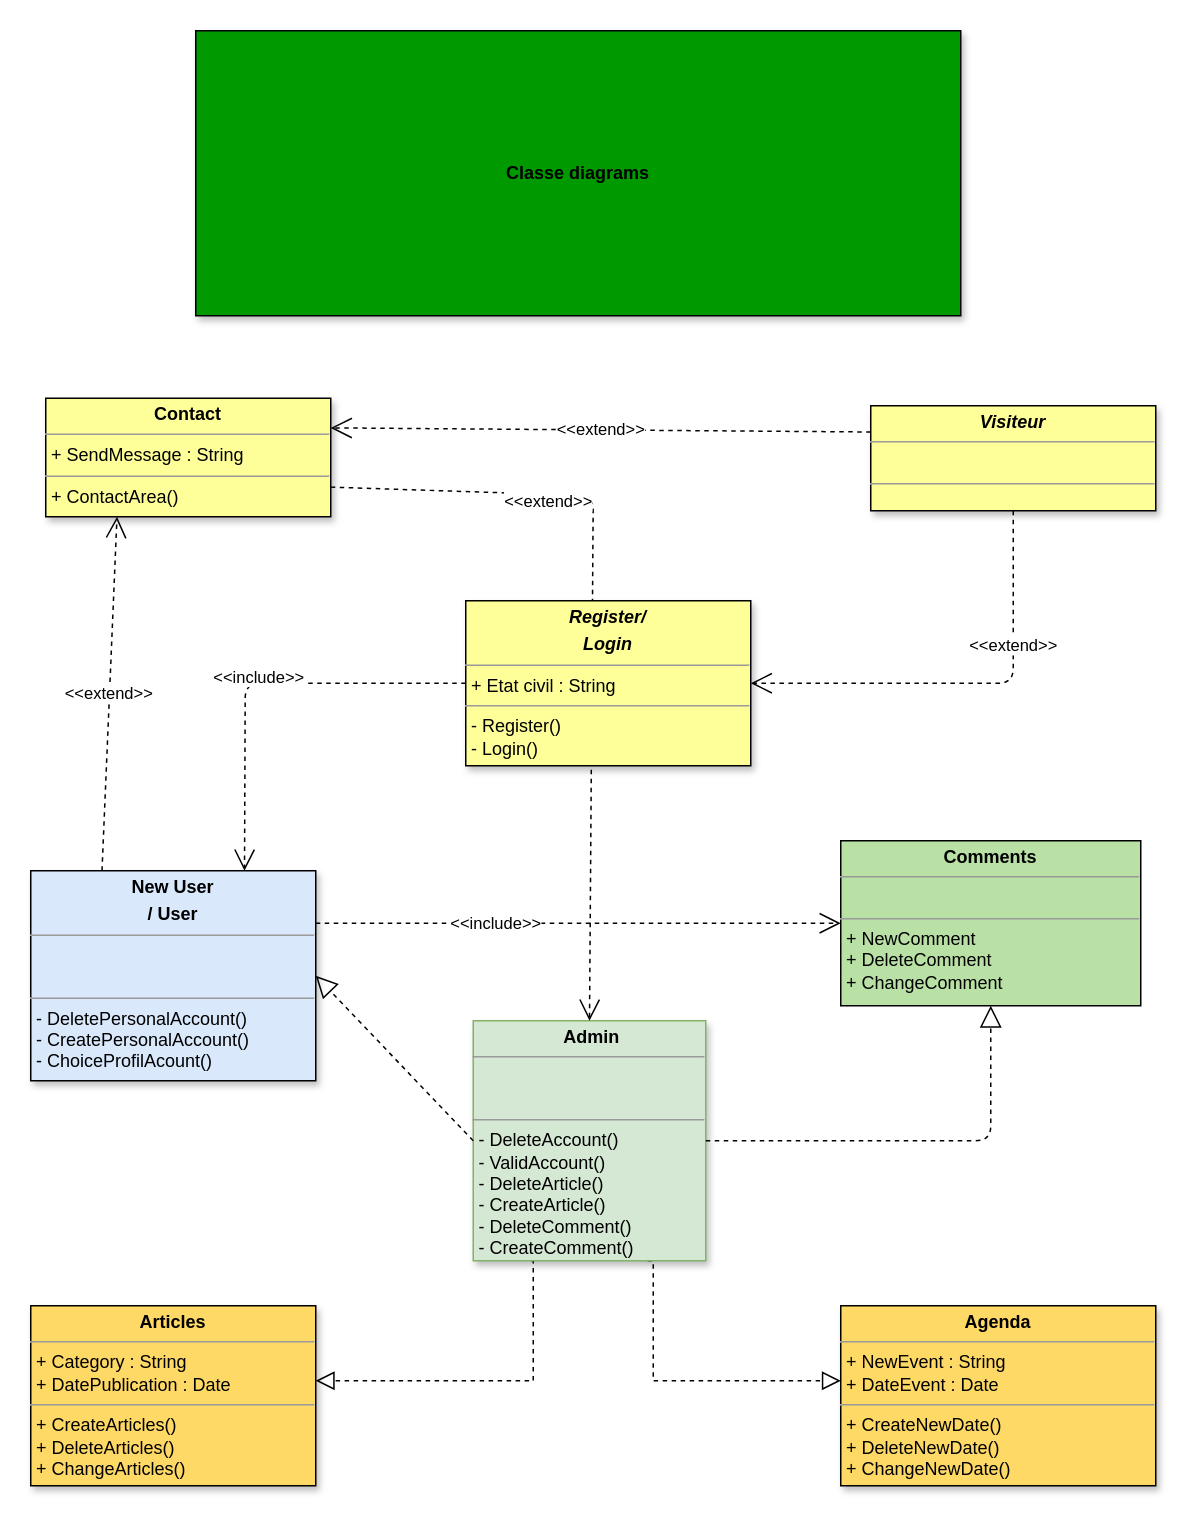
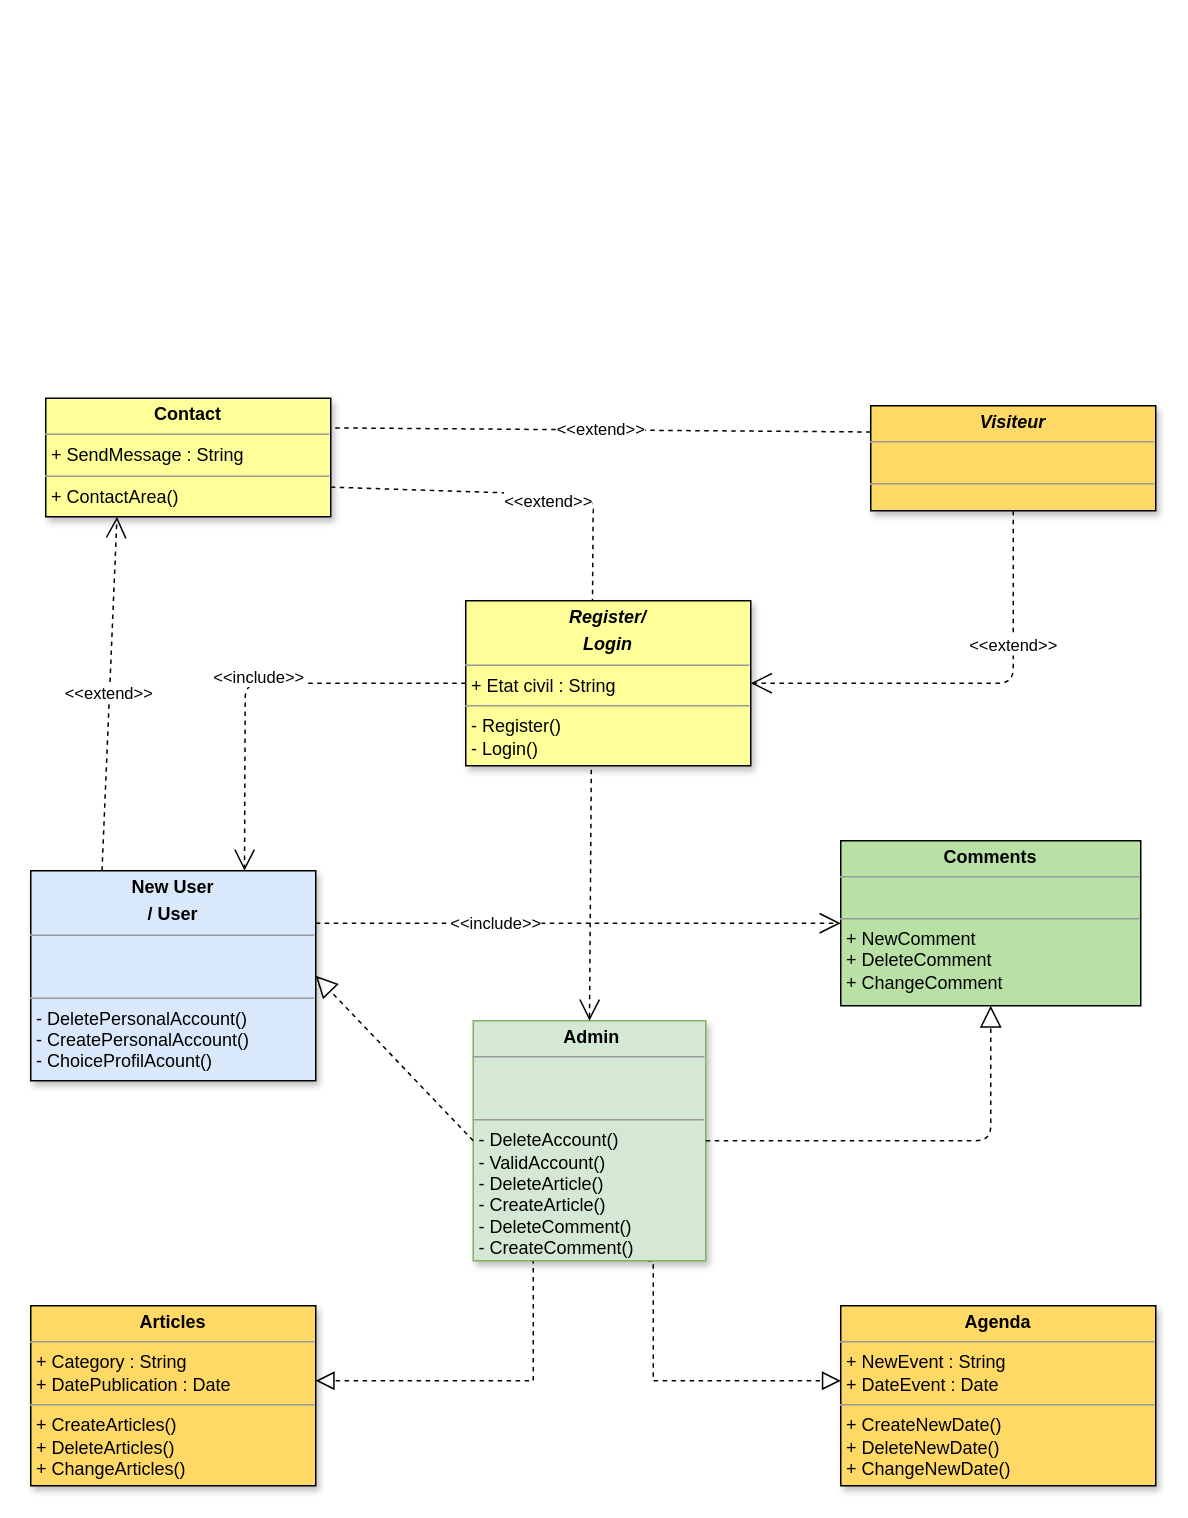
node "Classe diagrams": removed
edge "Visiteur" -> "Contact + SendMessage : String + ContactArea()": arrowhead open -> none
node "Visiteur": fillcolor #ffff99 -> #ffd966
